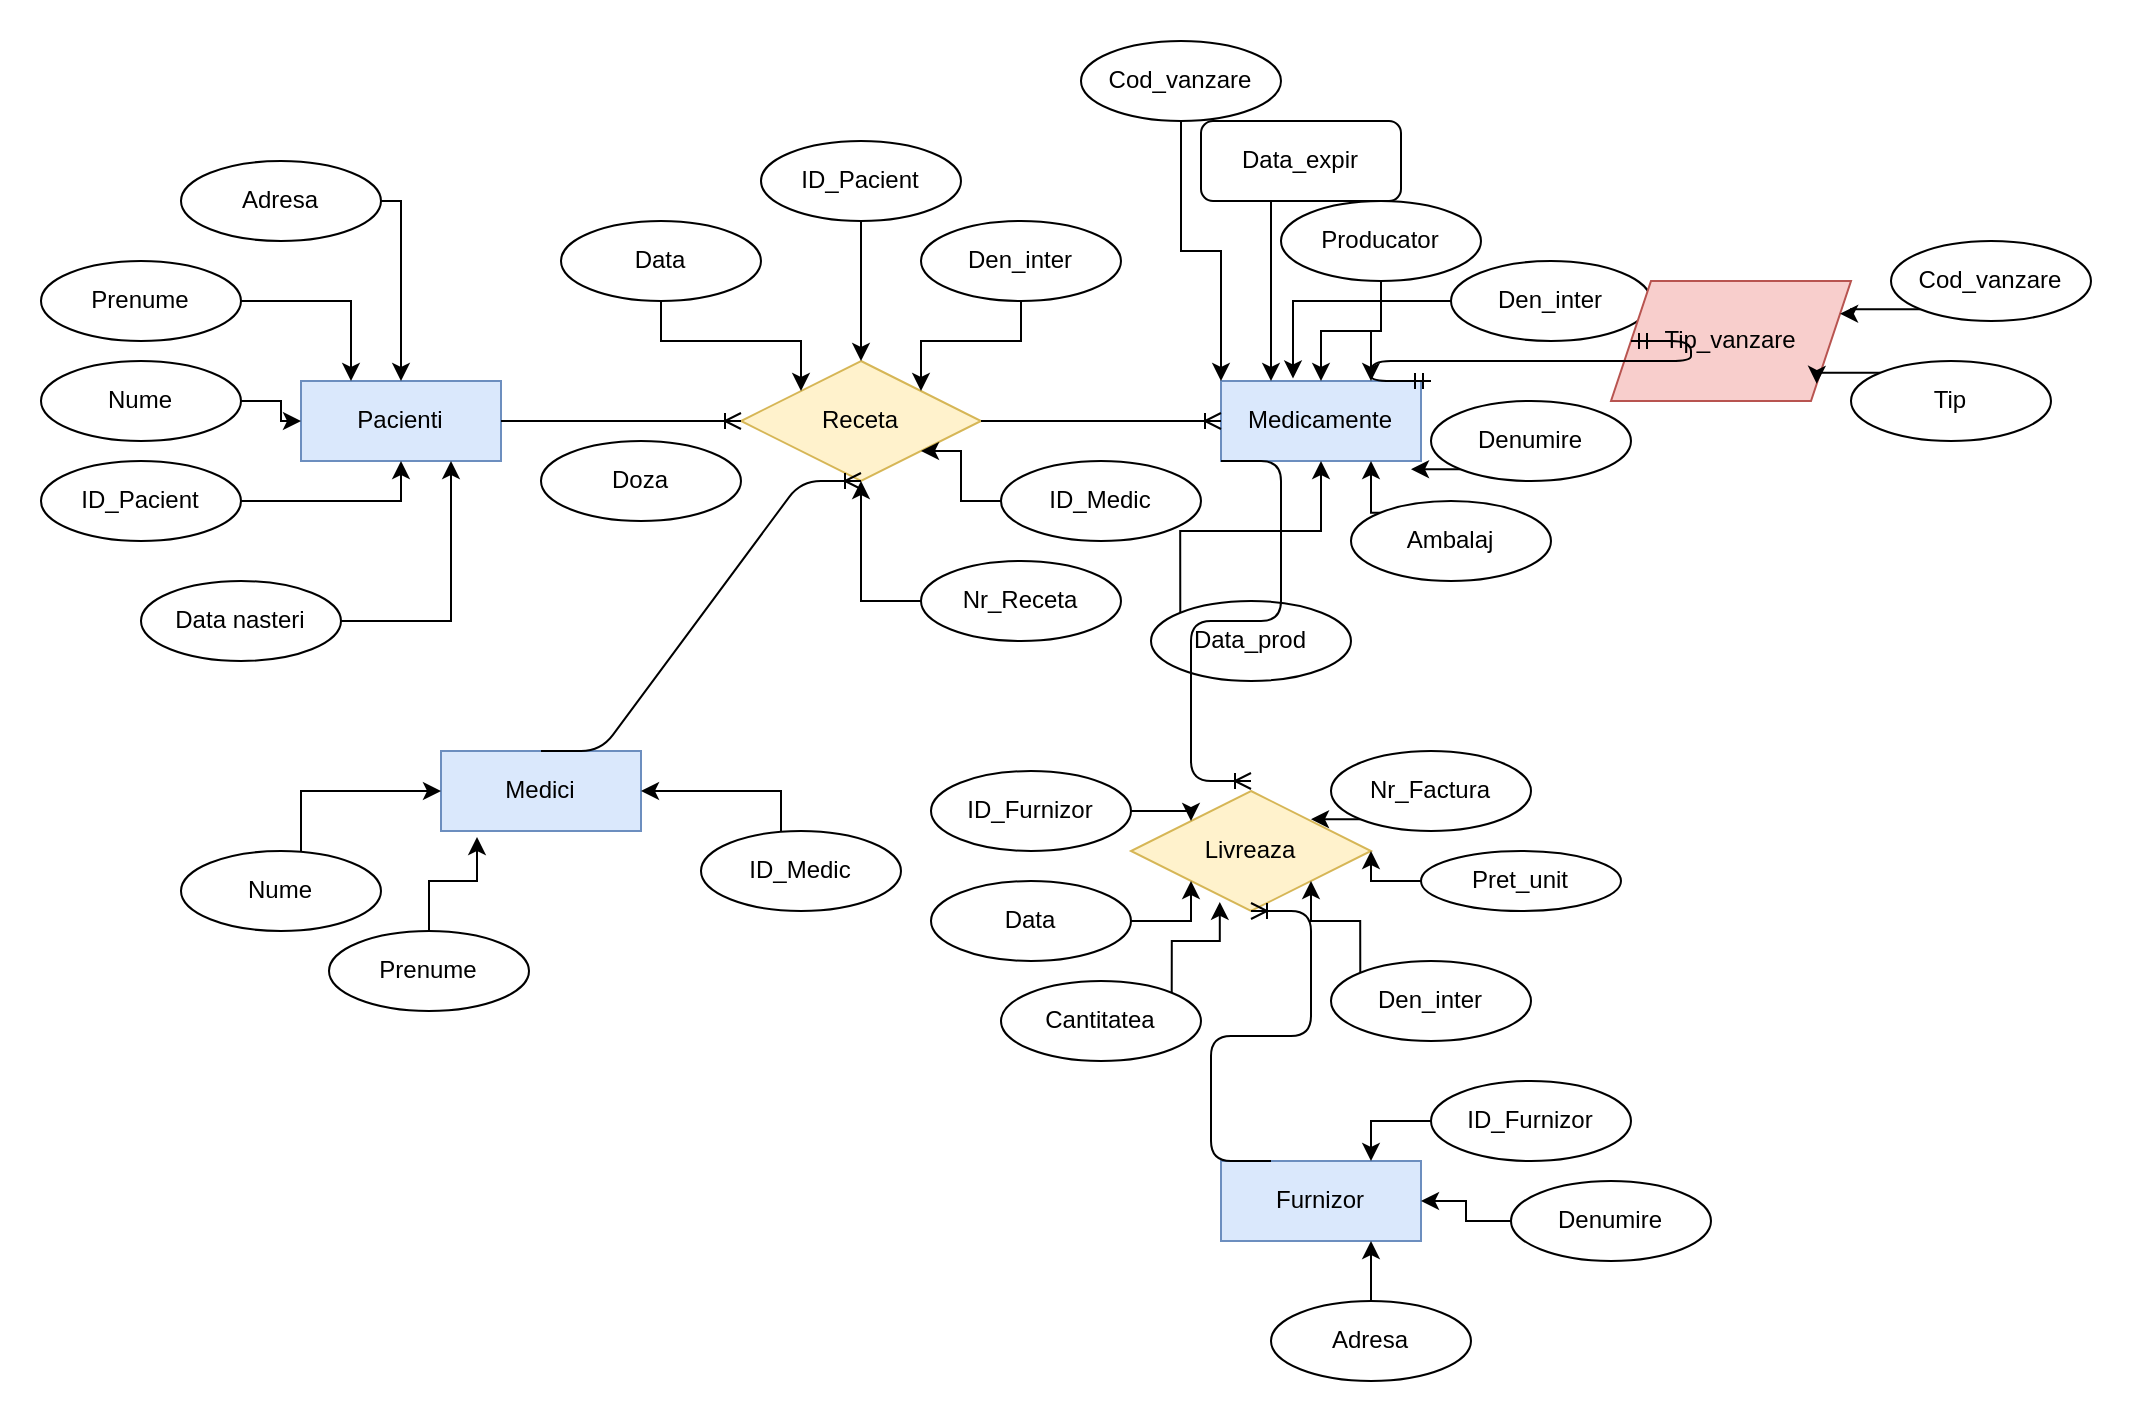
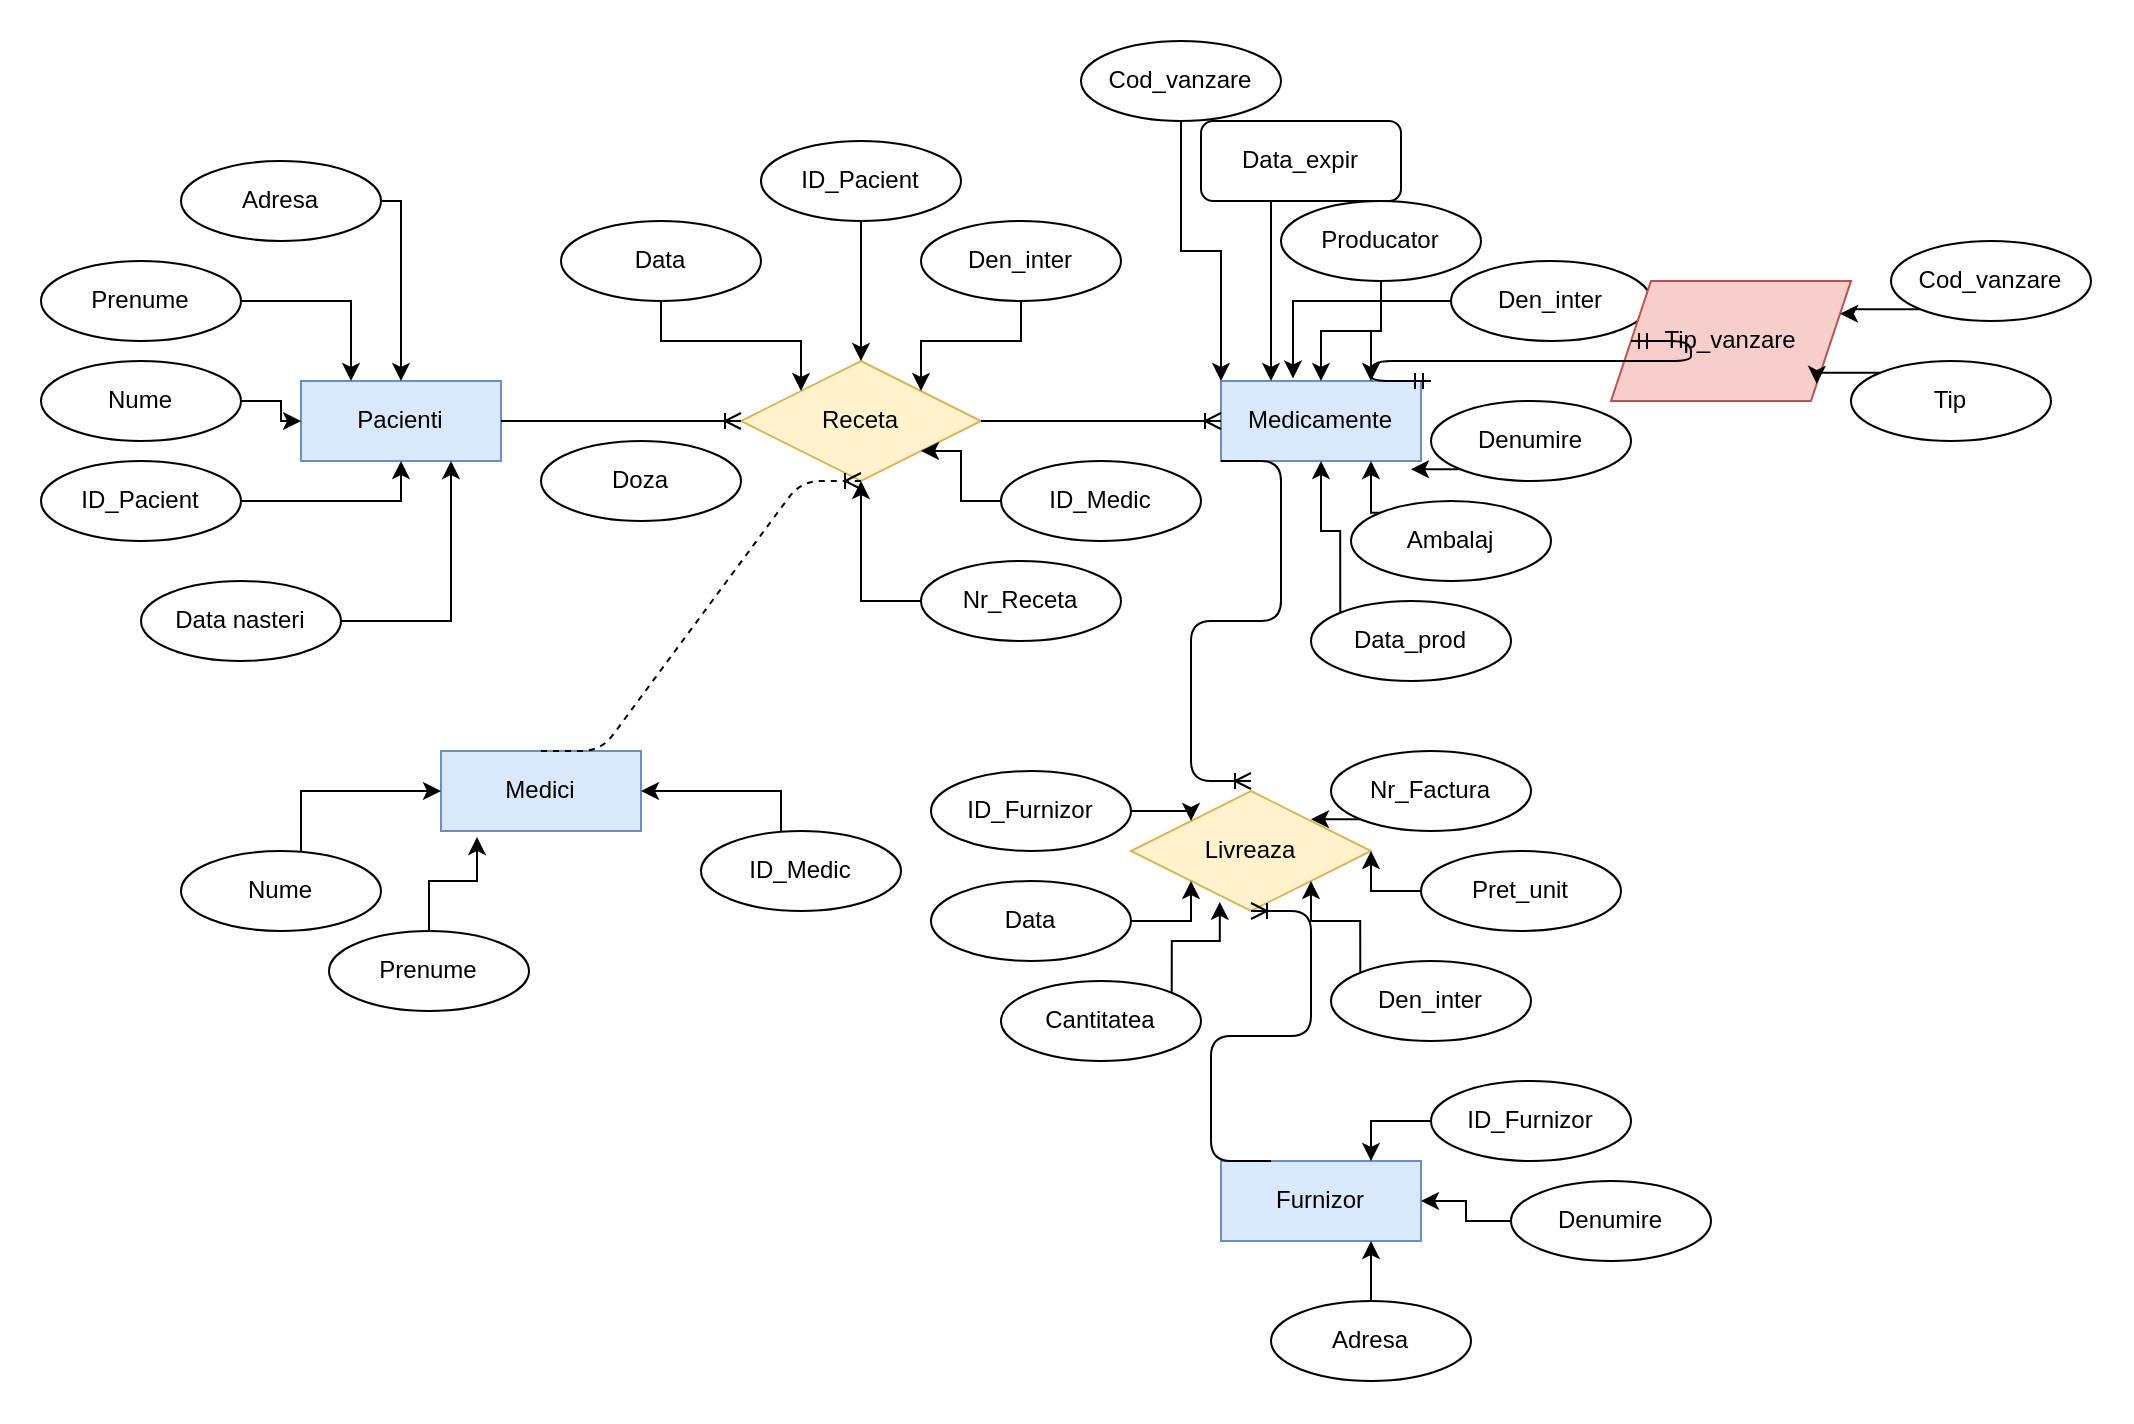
edge "Medici" -> "Receta": style solid -> dashed
node "Data_prod": moved (1251, 641) -> (1411, 641)
node "Pret_unit": size 200x60 -> 200x80
